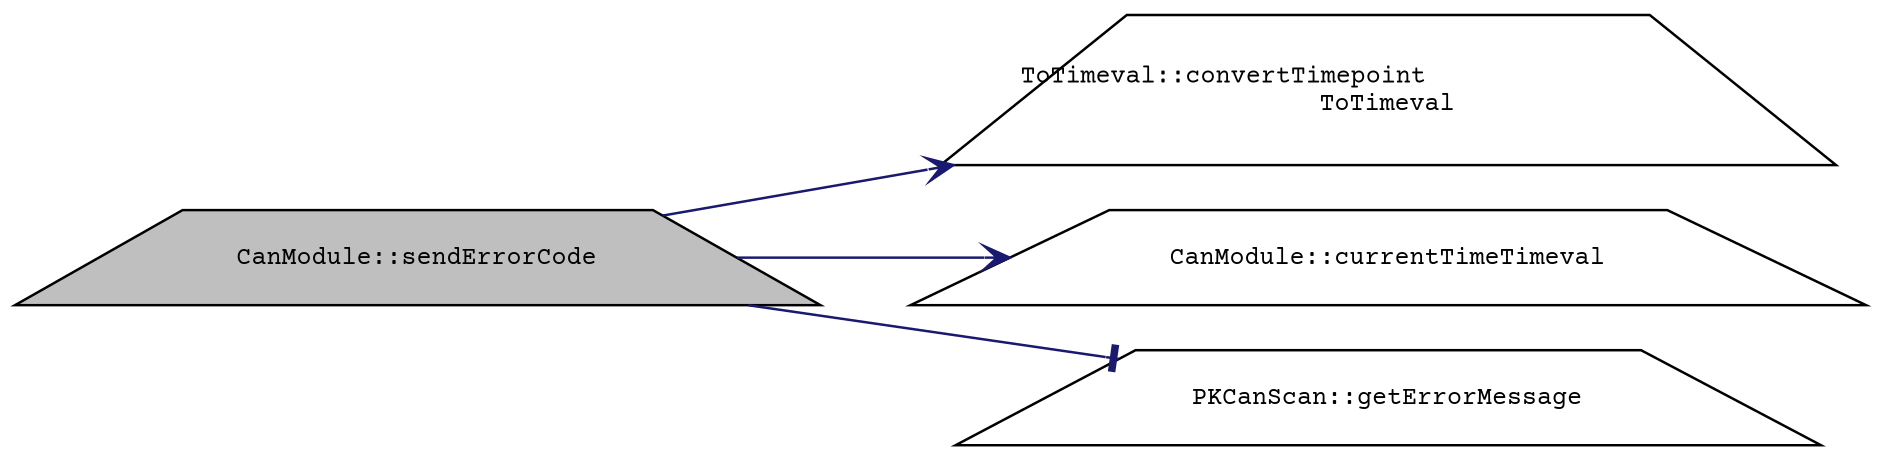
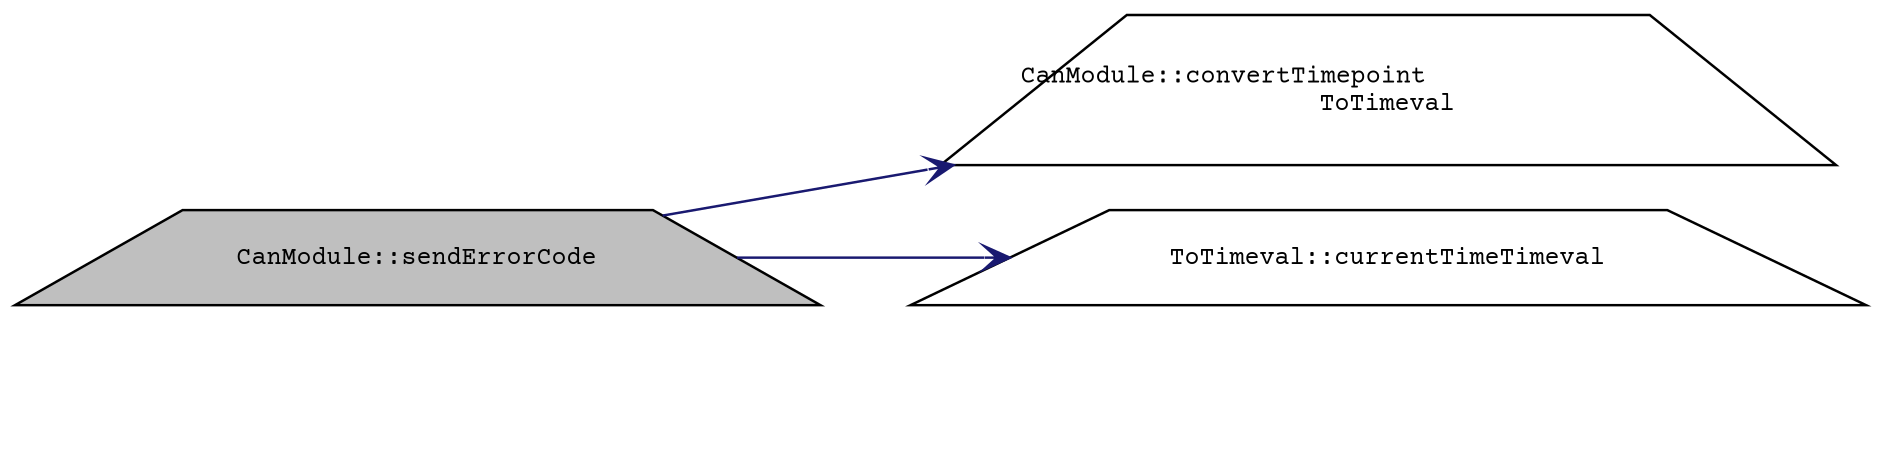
node "ToTimeval::convertTimepoint ToTimeval": label "ToTimeval::convertTimepoint ToTimeval" -> "CanModule::convertTimepoint ToTimeval"
node "CanModule::currentTimeTimeval": label "CanModule::currentTimeTimeval" -> "ToTimeval::currentTimeTimeval"
node "PKCanScan::getErrorMessage": removed
